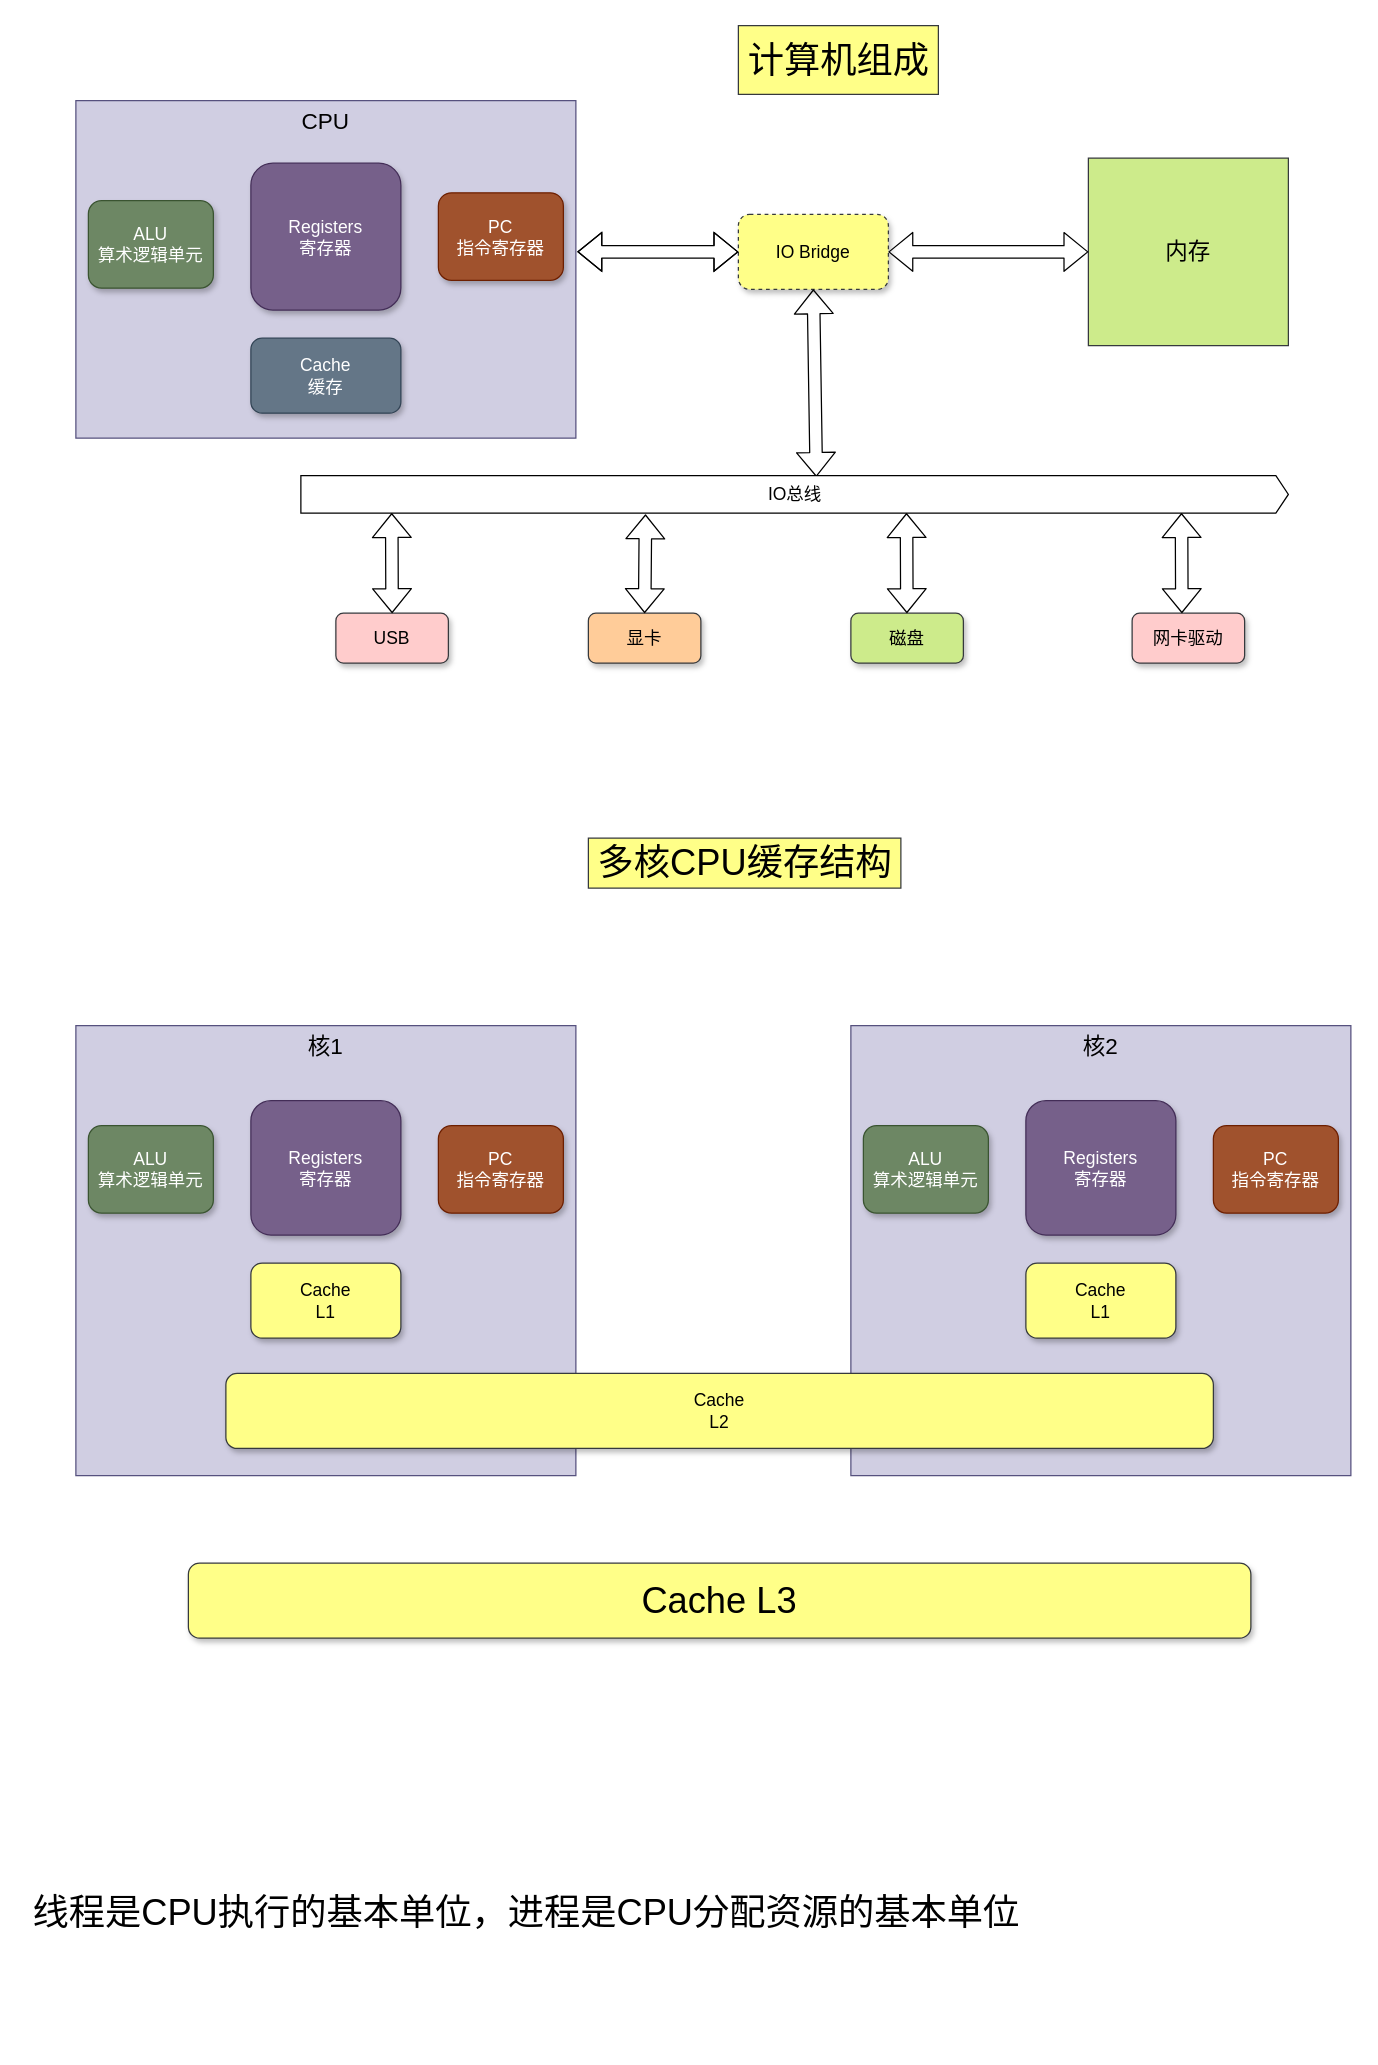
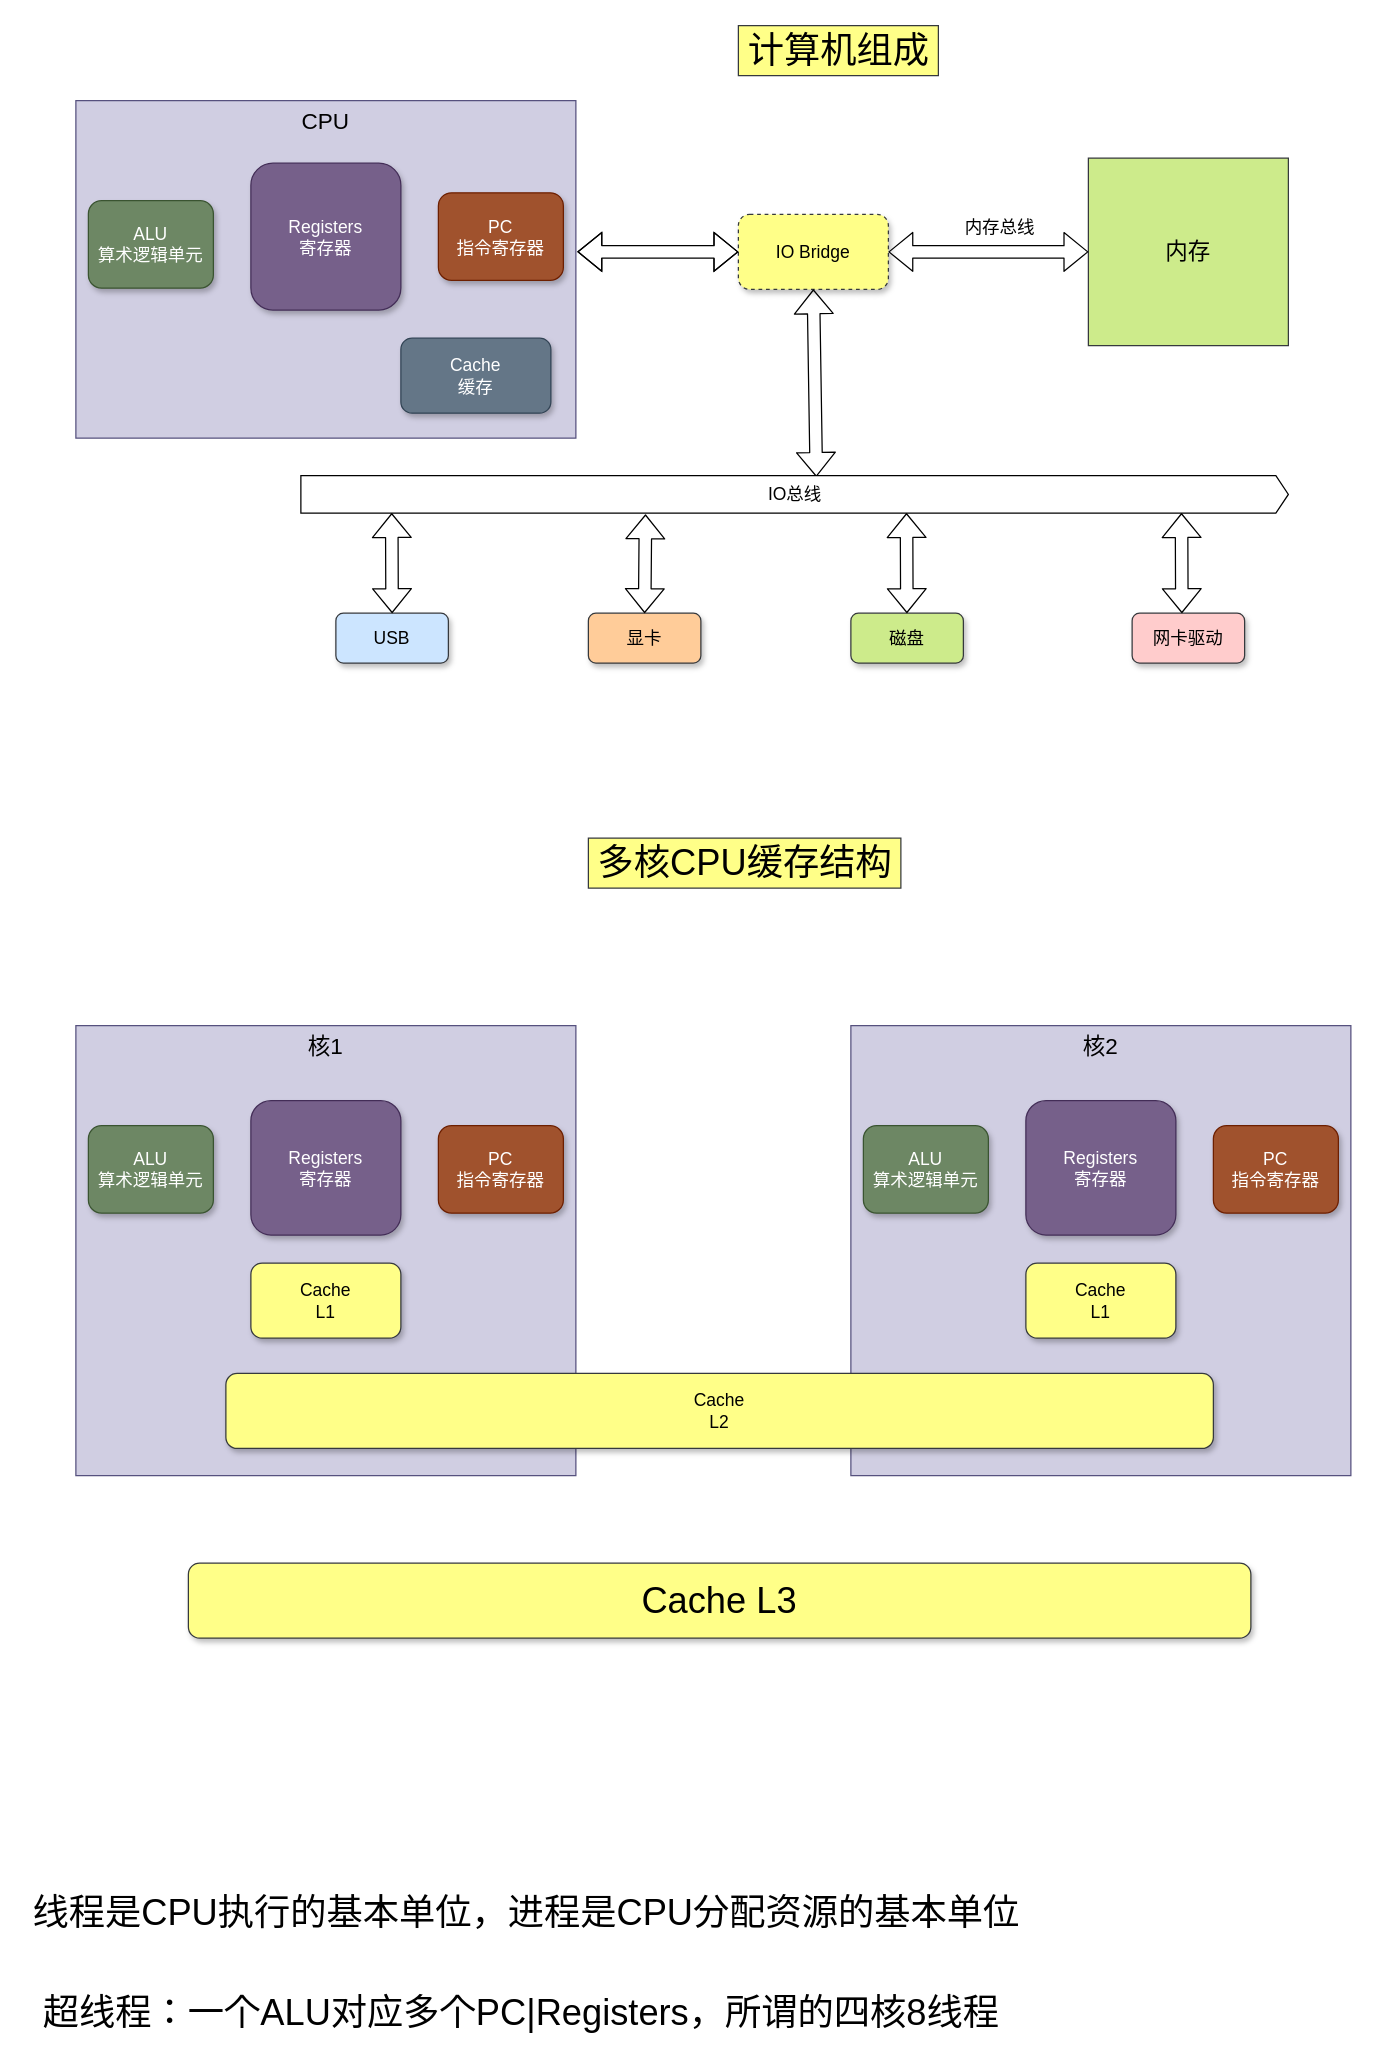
node "计算机组成": size 200x69 -> 200x50
node "内存总线": added
node "Cache 缓存": moved (326, 376) -> (476, 376)
node "USB": fillcolor #ffcccc -> #cce5ff
node "超线程：一个ALU对应多个PC|Registers，所谓的四核8线程": added
